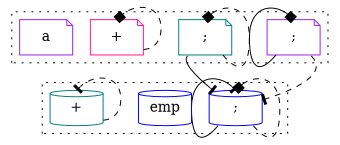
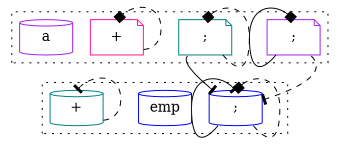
node "a": shape note -> cylinder
